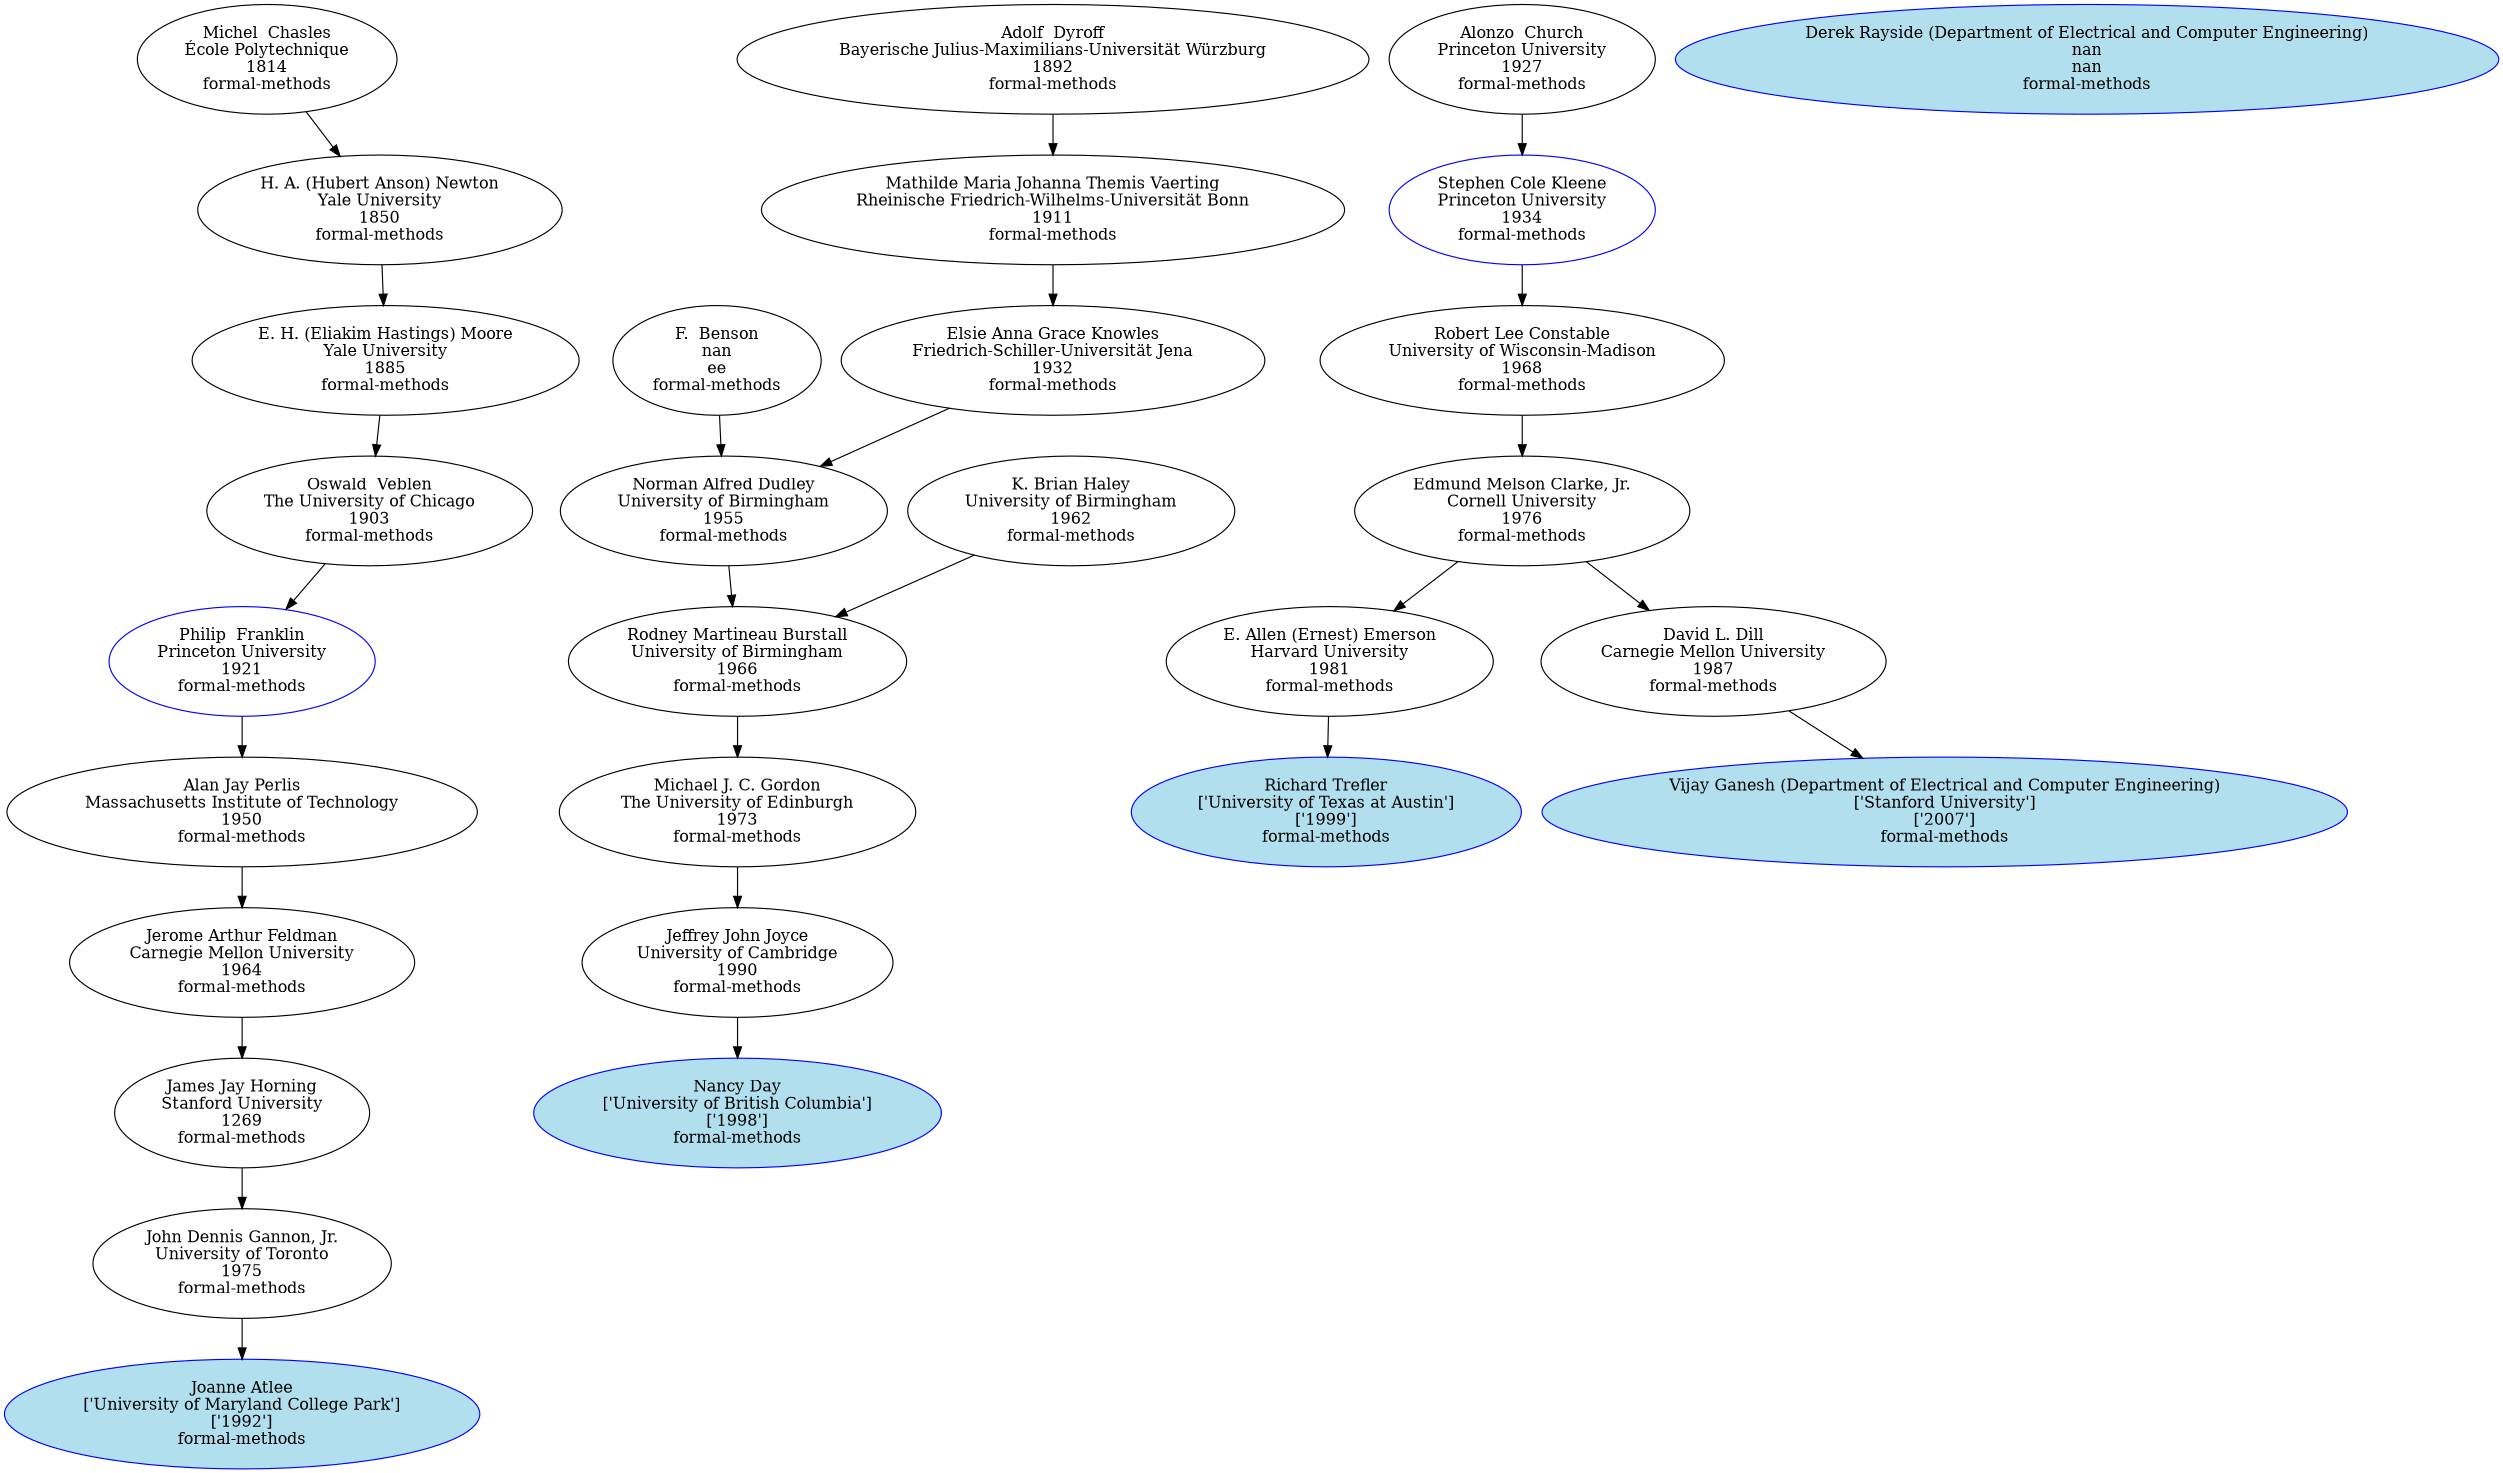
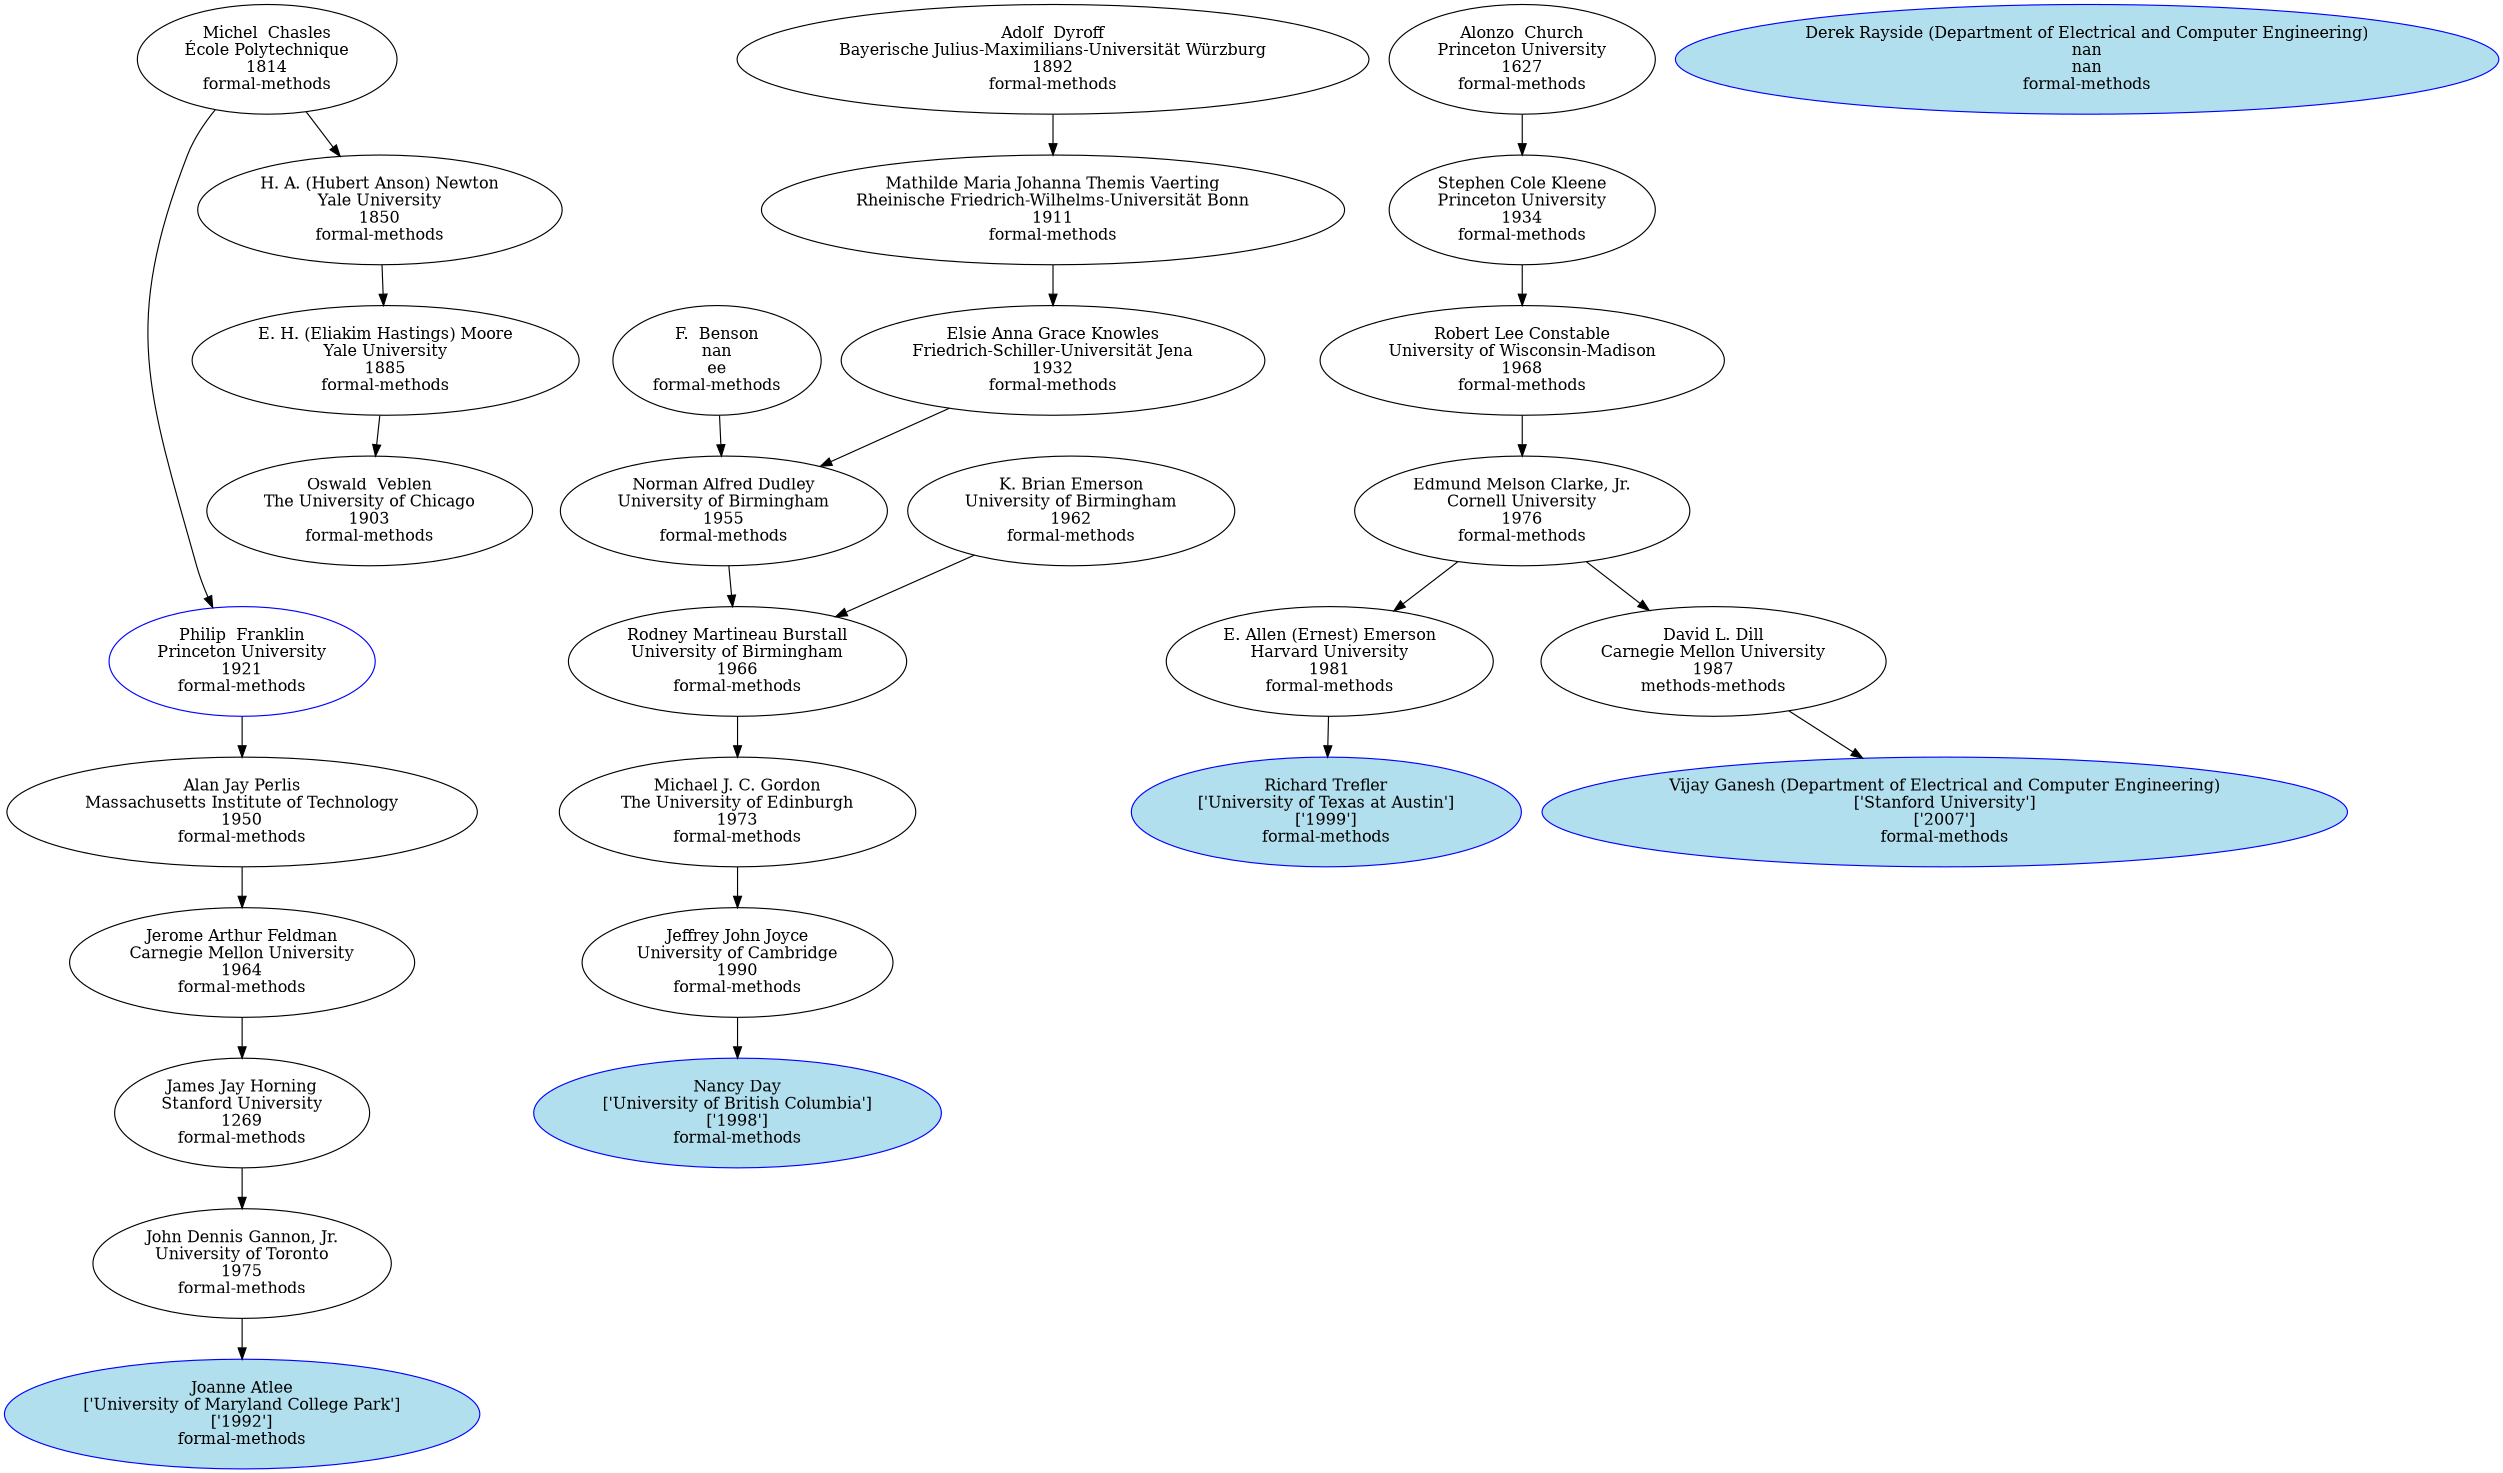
node "Alonzo  Church Princeton University 1927 formal-methods": label "Alonzo  Church Princeton University 1927 formal-methods" -> "Alonzo  Church Princeton University 1627 formal-methods"
node "Stephen Cole Kleene Princeton University 1934 formal-methods": color blue -> black
node "K. Brian Haley University of Birmingham 1962 formal-methods": label "K. Brian Haley University of Birmingham 1962 formal-methods" -> "K. Brian Emerson University of Birmingham 1962 formal-methods"
edge "Oswald  Veblen The University of Chicago 1903 formal-methods" -> "Philip  Franklin Princeton University 1921 formal-methods": now "Michel  Chasles École Polytechnique 1814 formal-methods" -> "Philip  Franklin Princeton University 1921 formal-methods"
node "David L. Dill Carnegie Mellon University 1987 formal-methods": label "David L. Dill Carnegie Mellon University 1987 formal-methods" -> "David L. Dill Carnegie Mellon University 1987 methods-methods"
